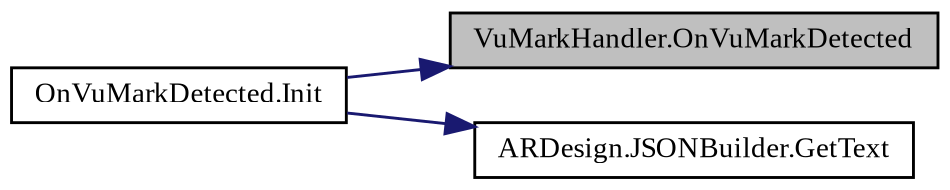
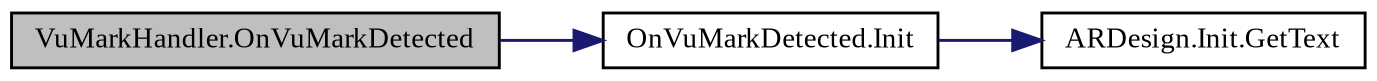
edge "OnVuMarkDetected.Init" -> "VuMarkHandler.OnVuMarkDetected": reversed
node "ARDesign.JSONBuilder.GetText": label "ARDesign.JSONBuilder.GetText" -> "ARDesign.Init.GetText"
